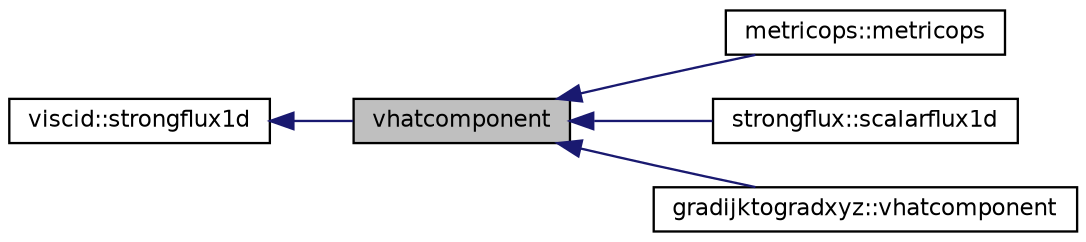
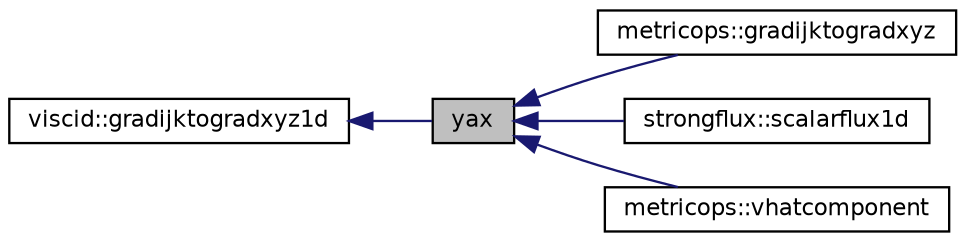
node "metricops::metricops": label "metricops::metricops" -> "metricops::gradijktogradxyz"
node "viscid::strongflux1d": label "viscid::strongflux1d" -> "viscid::gradijktogradxyz1d"
node "vhatcomponent": label "vhatcomponent" -> "yax"
node "gradijktogradxyz::vhatcomponent": label "gradijktogradxyz::vhatcomponent" -> "metricops::vhatcomponent"
